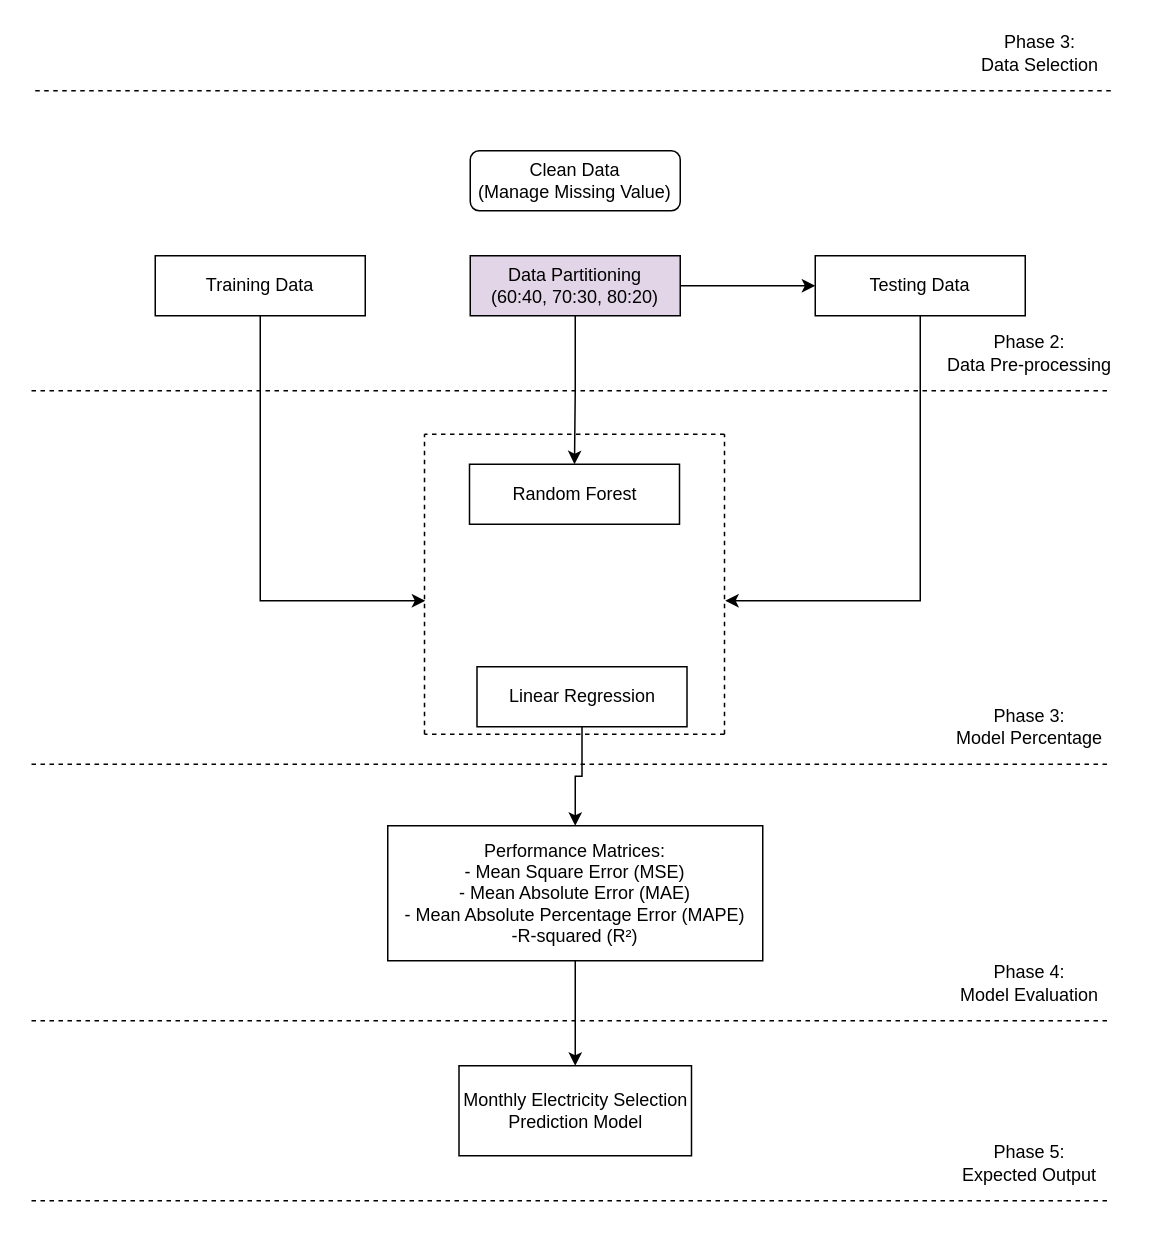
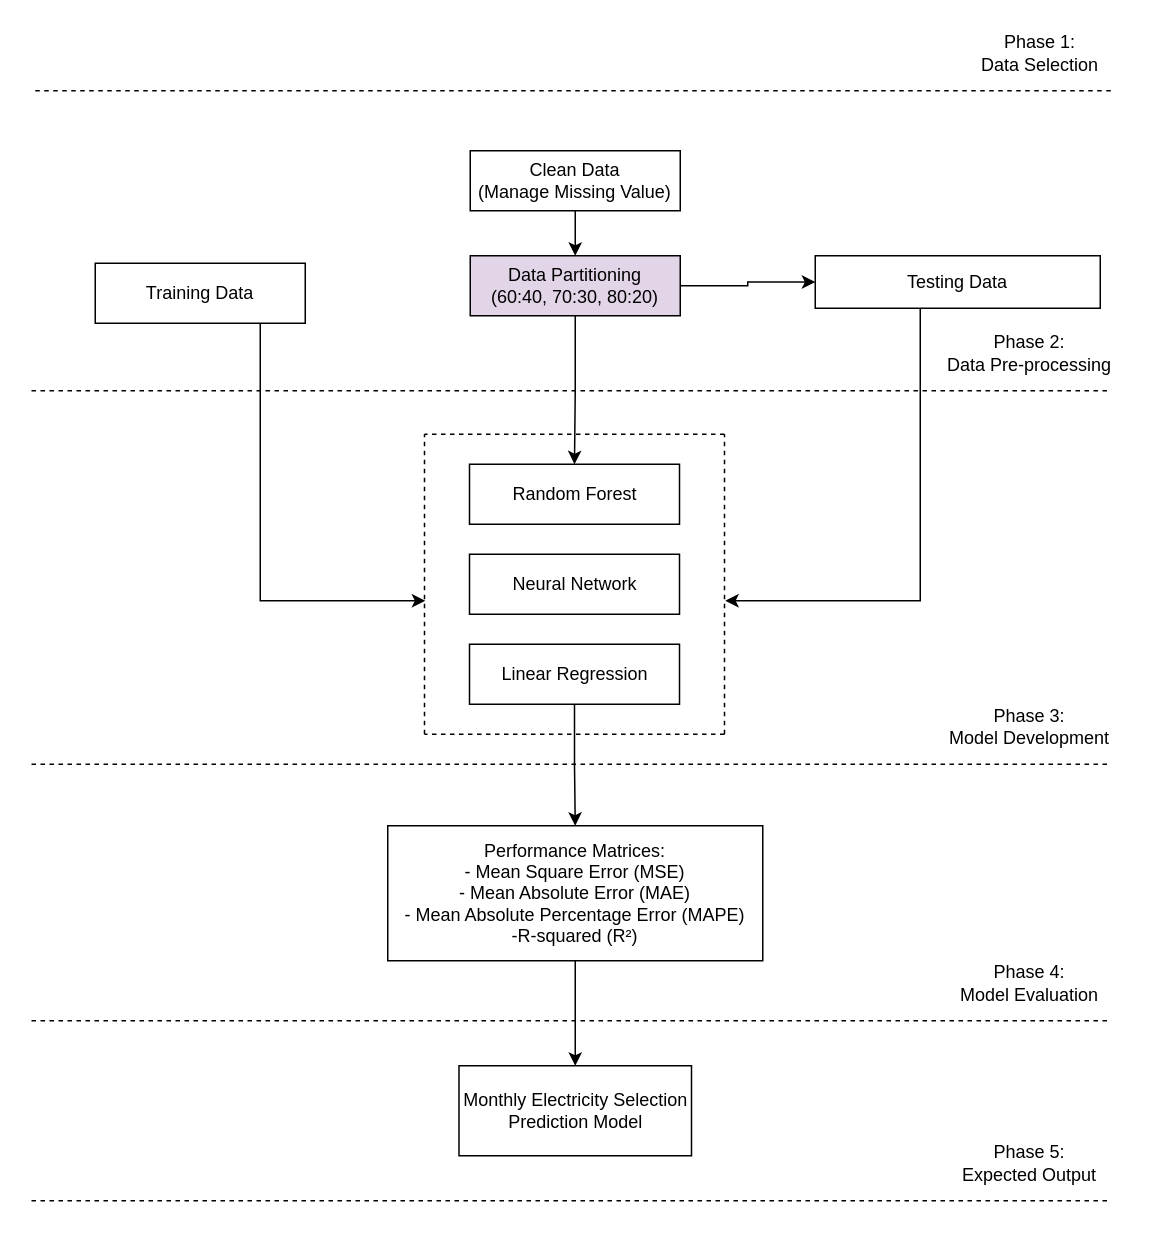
node "Phase 3: Data Selection": label "Phase 3: Data Selection" -> "Phase 1: Data Selection"
node "Clean Data (Manage Missing Value)": shape rounded rectangle -> rectangle
edge "Clean Data (Manage Missing Value)" -> "Data Partitioning (60:40, 70:30, 80:20)": added
node "Training Data": moved (260, 286) -> (200, 293)
node "Testing Data": size 210x60 -> 285x53
node "Neural Network": added
node "Linear Regression": moved (582, 697) -> (575, 674)
node "Phase 3: Model Percentage": label "Phase 3: Model Percentage" -> "Phase 3: Model Development"
